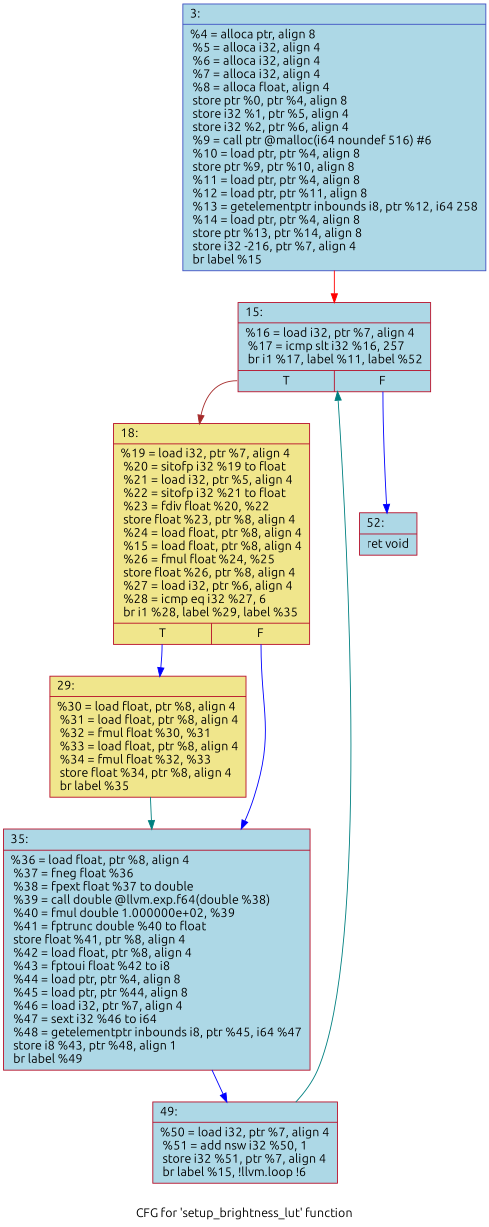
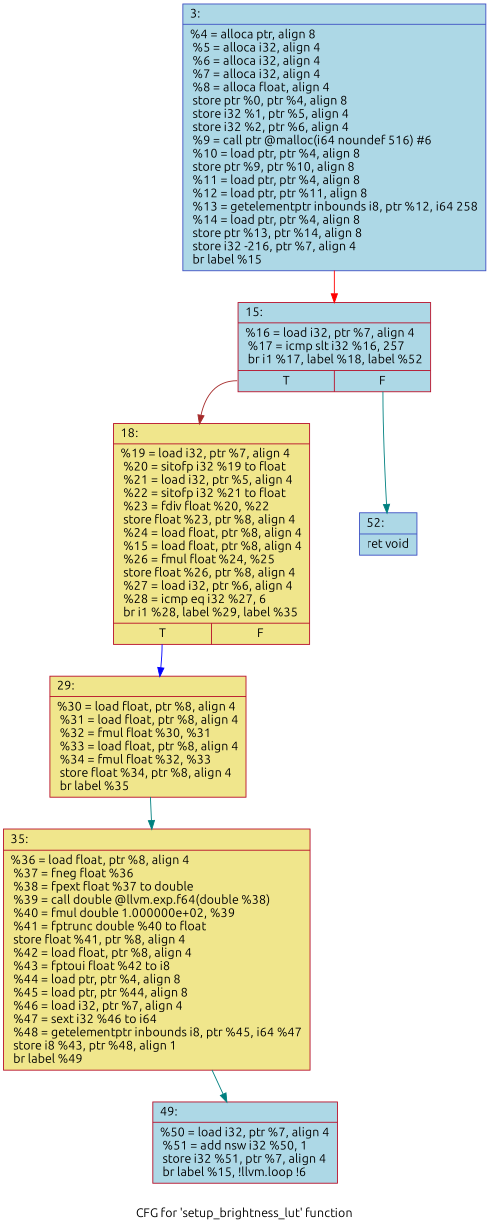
node "15:": text "br i1 %17, label %11, label %52" -> "br i1 %17, label %18, label %52"
edge "15:" -> "52:": color blue -> teal
node "52:": color #b70d28ff -> #3d50c3ff
edge "18:" -> "35:": removed
edge "49:" -> "15:": removed
node "35:": fillcolor lightblue -> khaki
edge "35:" -> "49:": color blue -> teal
